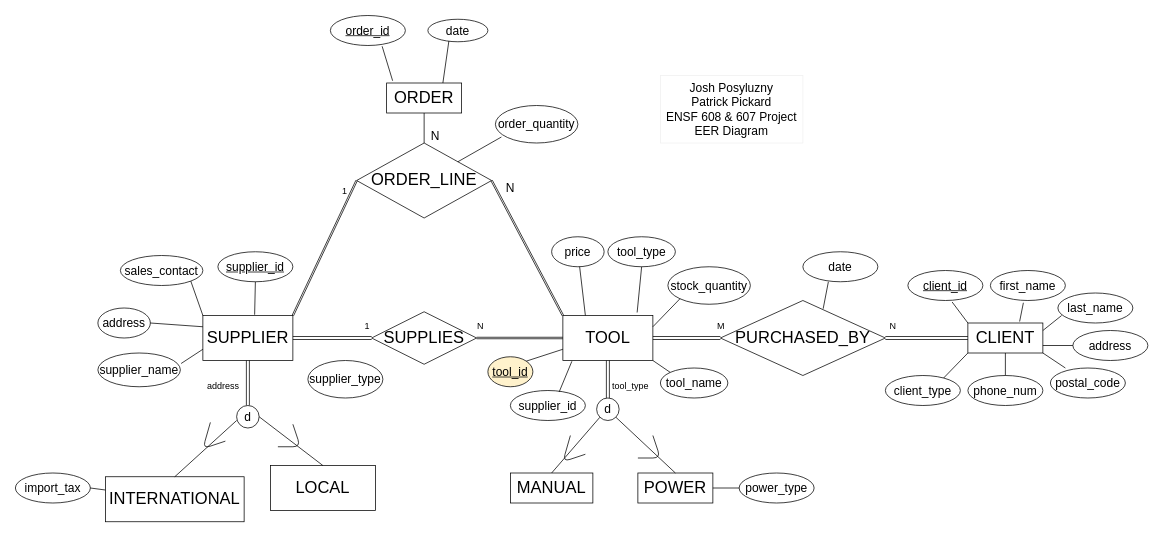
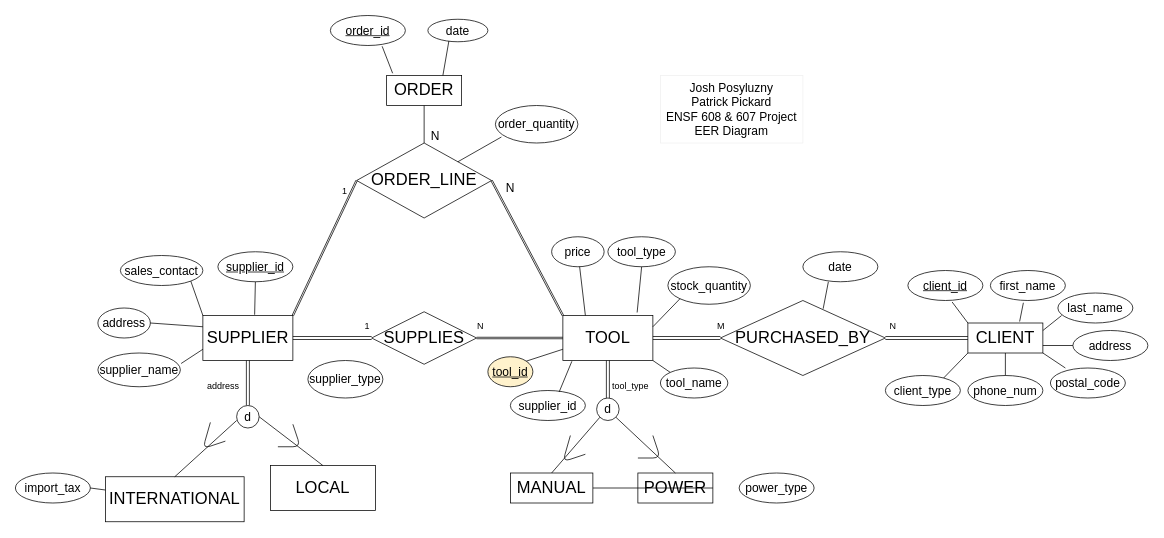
node "ORDER": moved (424, 98) -> (424, 90)
edge "POWER" -- "power_type": now "POWER" -- "MANUAL"
